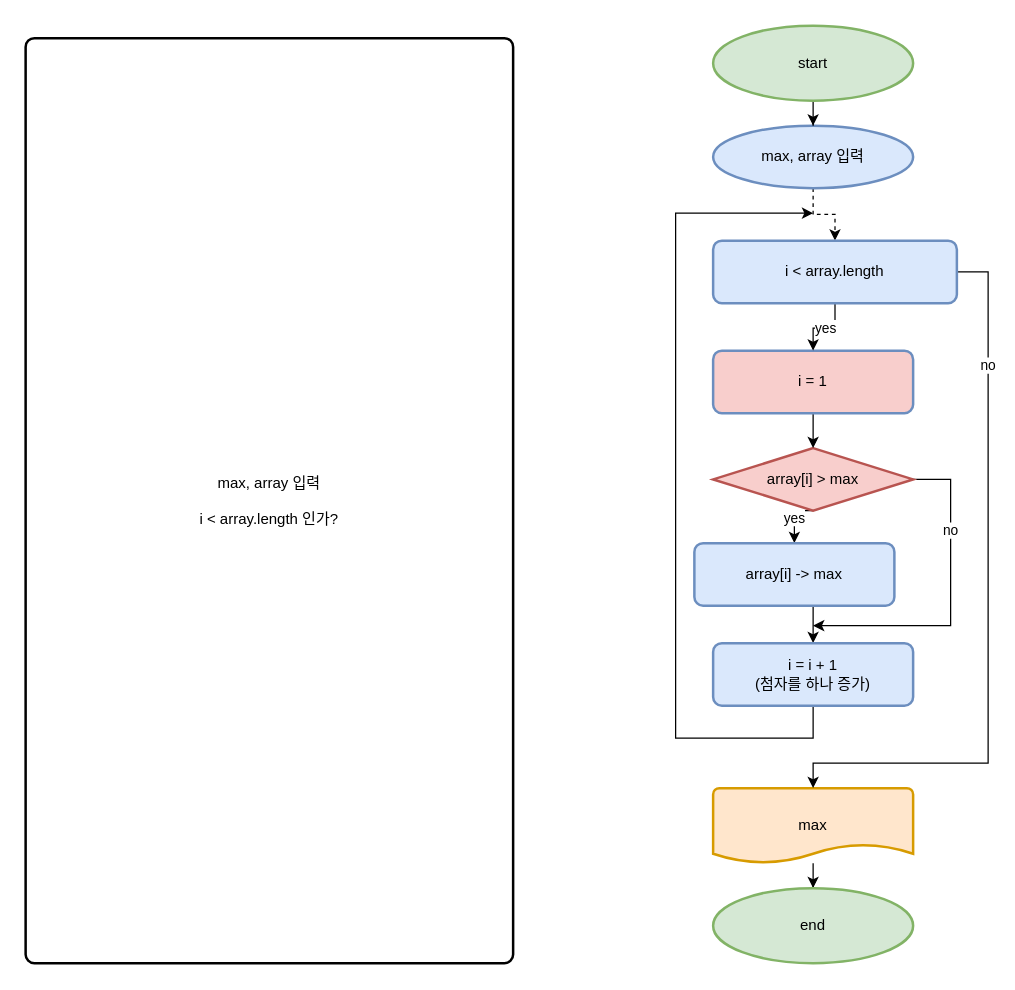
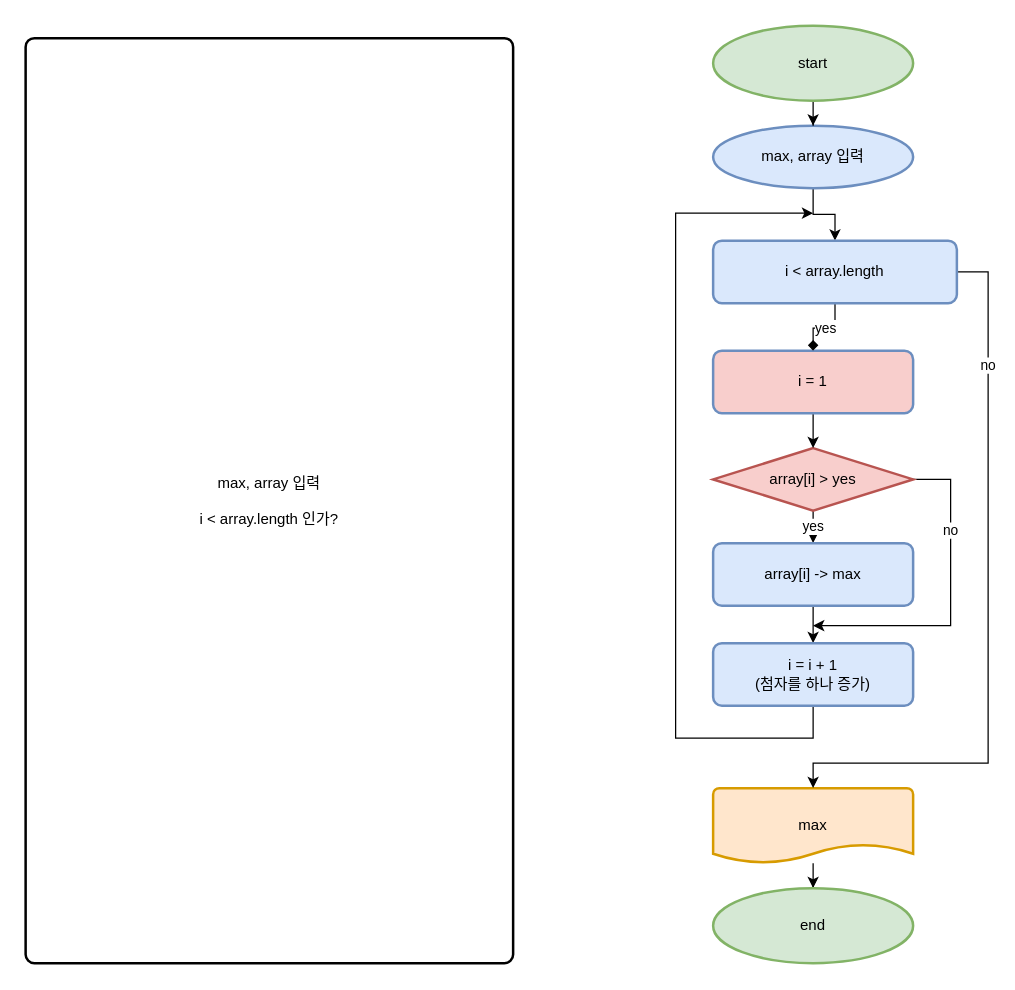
edge "max, array 입력" -> "i < array.length": style dashed -> solid
edge "i < array.length" -> "i = 1": arrowhead classic -> diamond
node "array[i] > max": label "array[i] > max" -> "array[i] > yes"
node "array[i] -> max": moved (794, 574) -> (813, 574)
